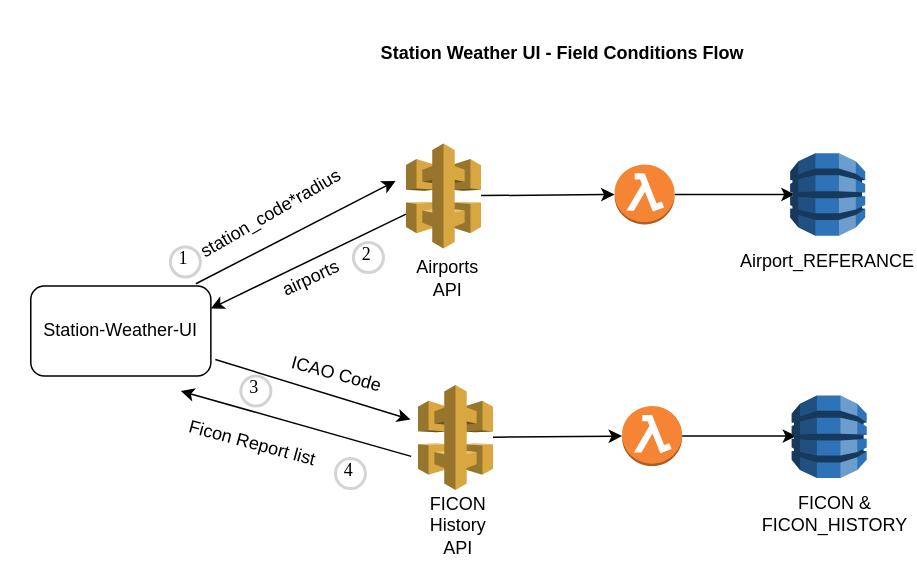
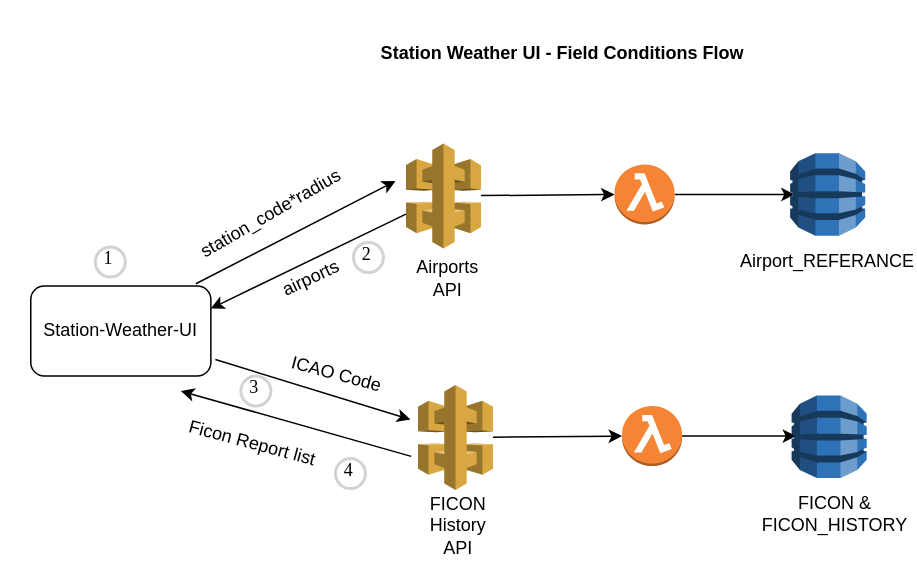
node "1": moved (185, 262) -> (110, 262)
